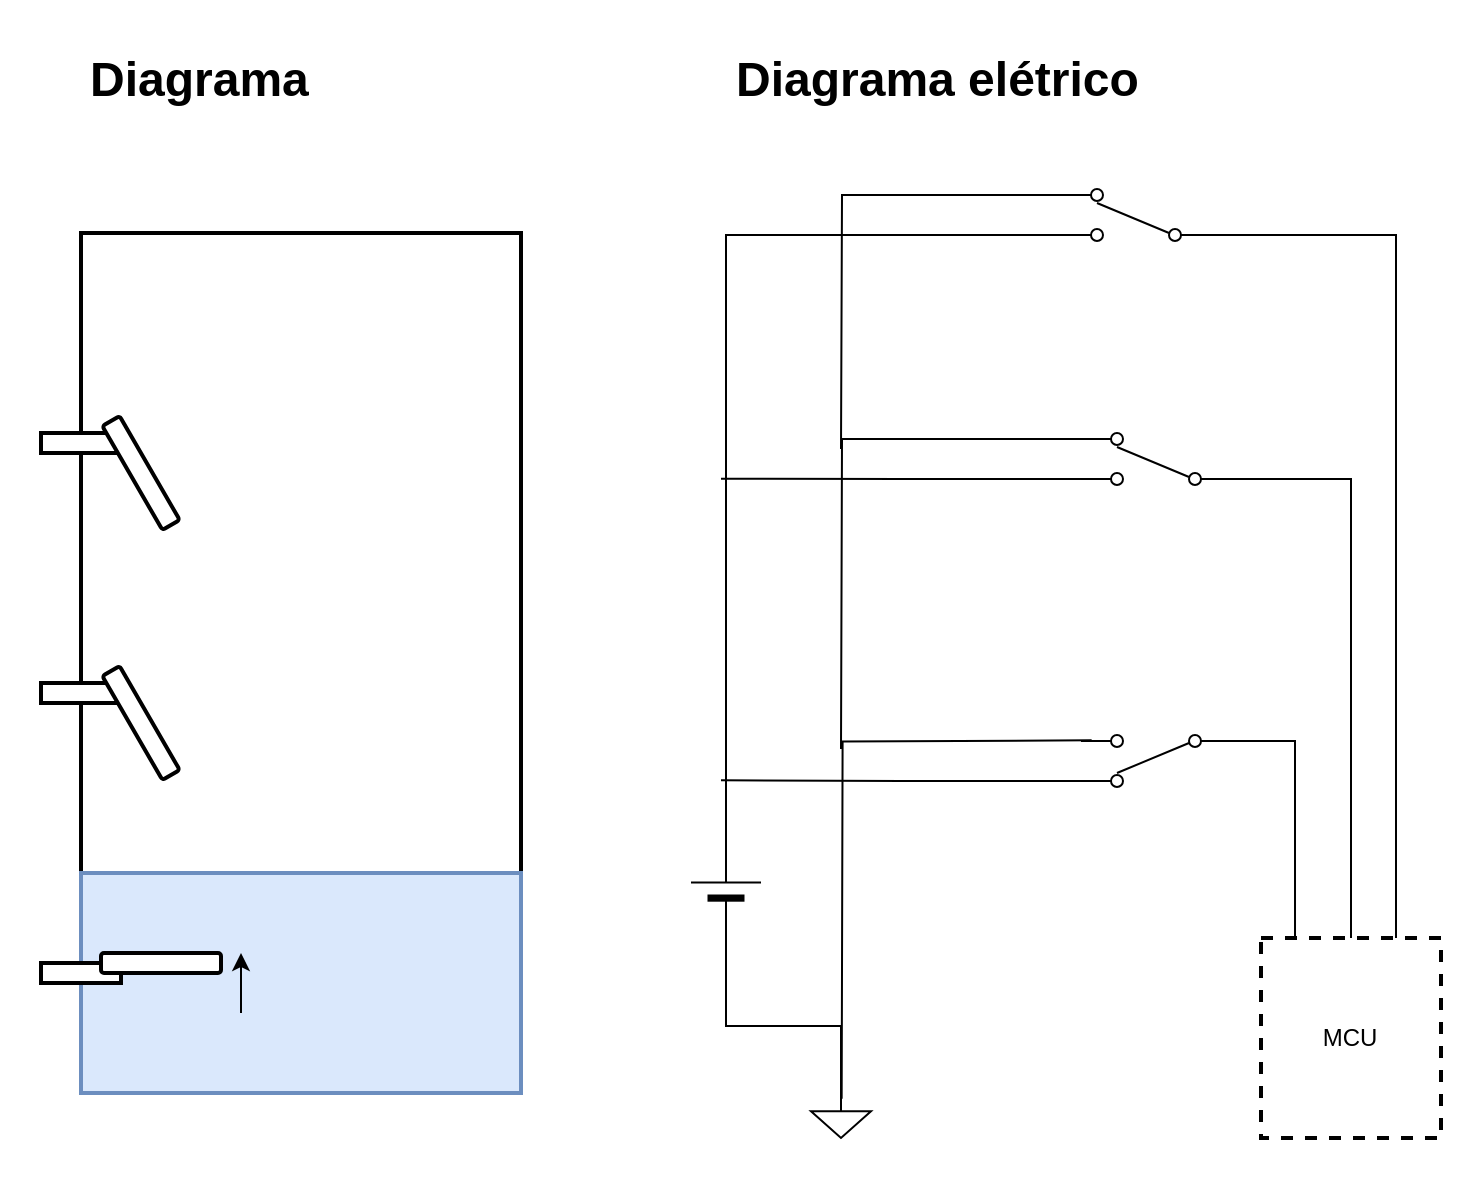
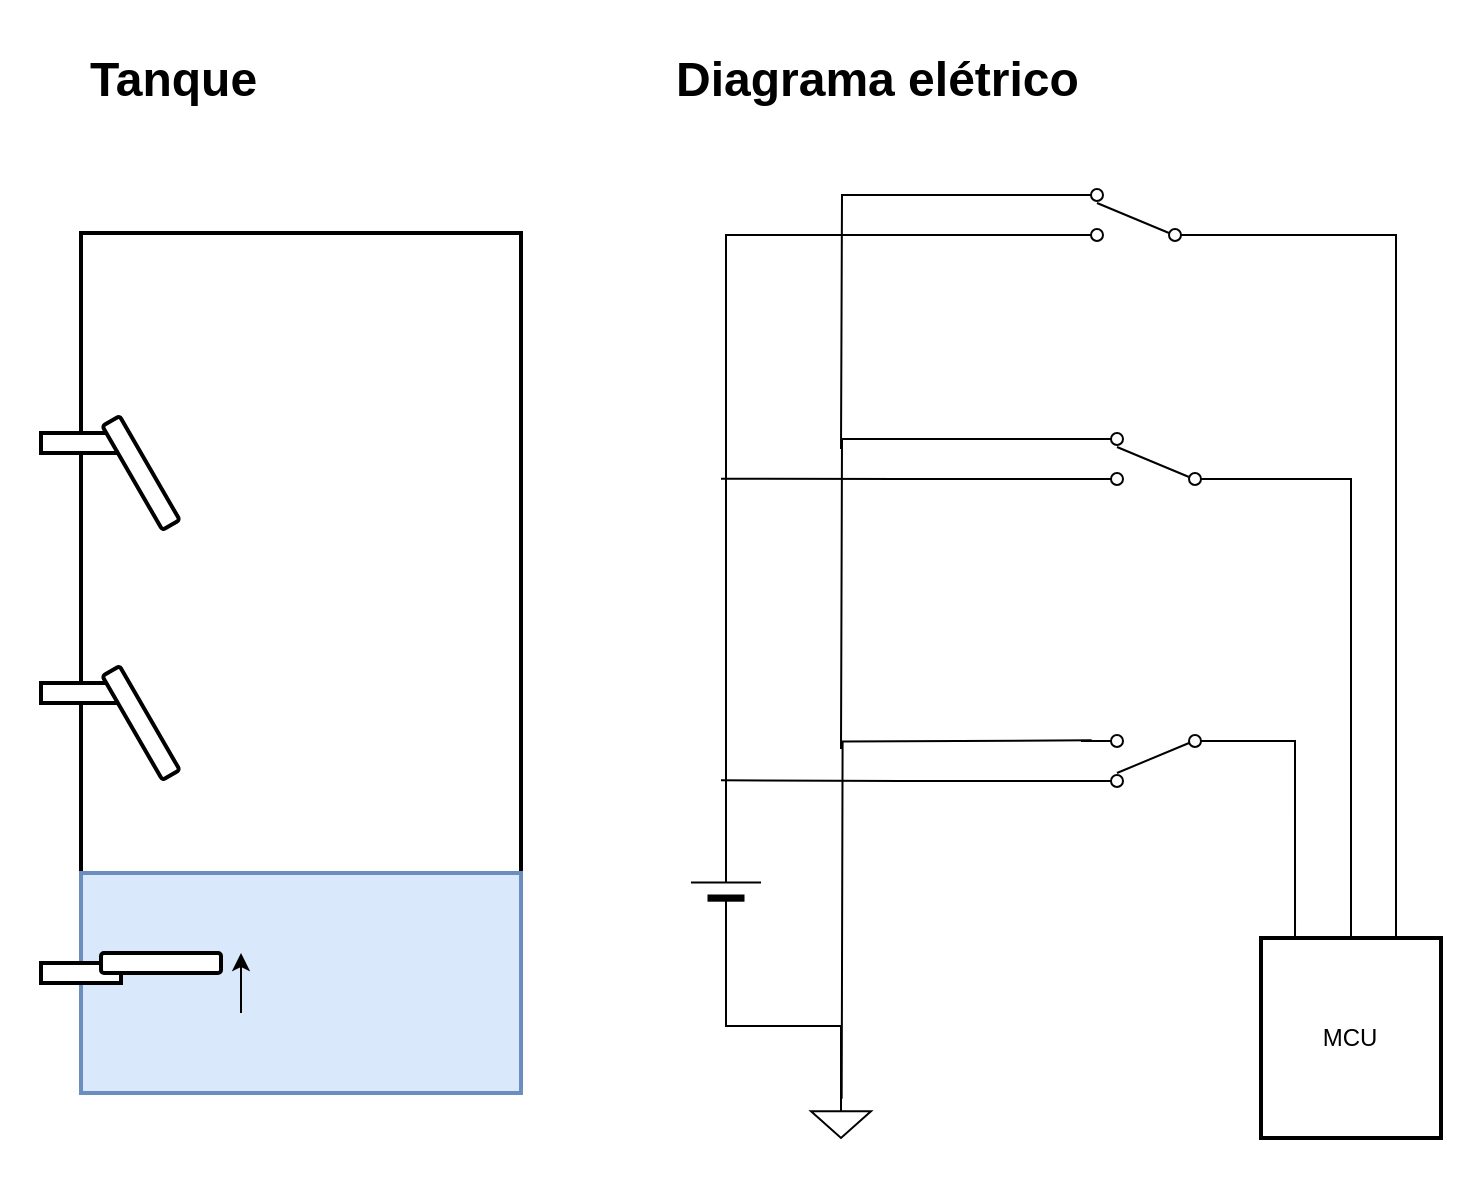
node "Diagrama": label "Diagrama" -> "Tanque"
node "Diagrama elétrico": moved (1006, 81) -> (946, 81)
node "MCU": style dashed -> solid
